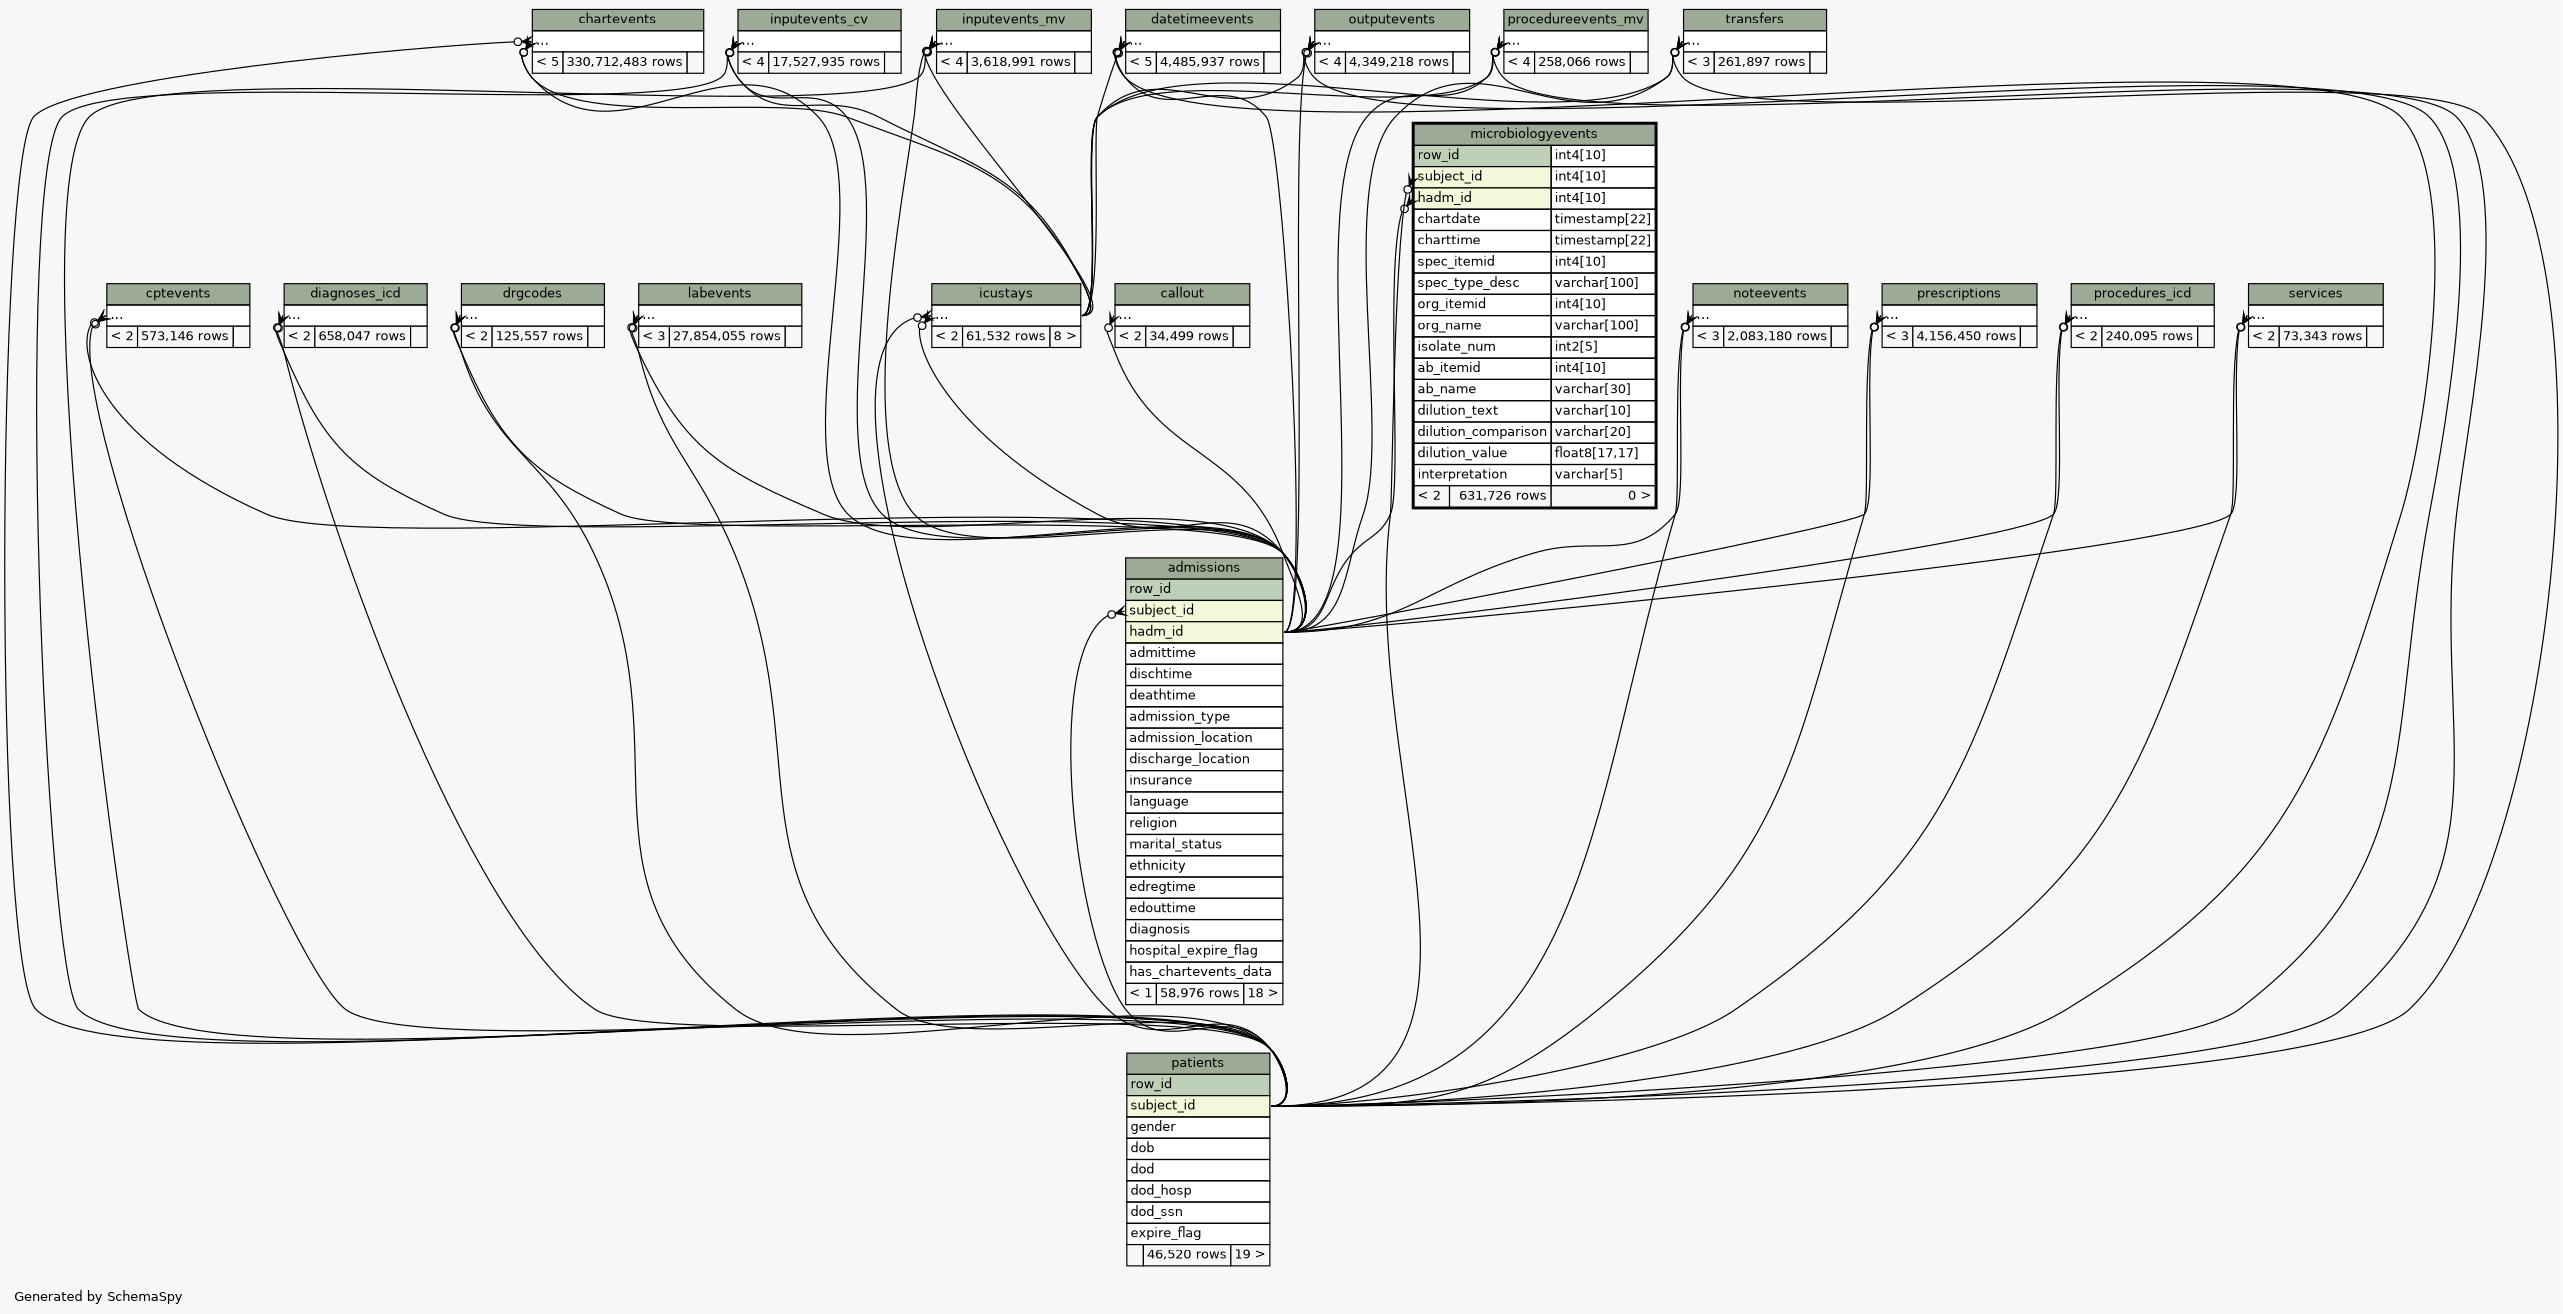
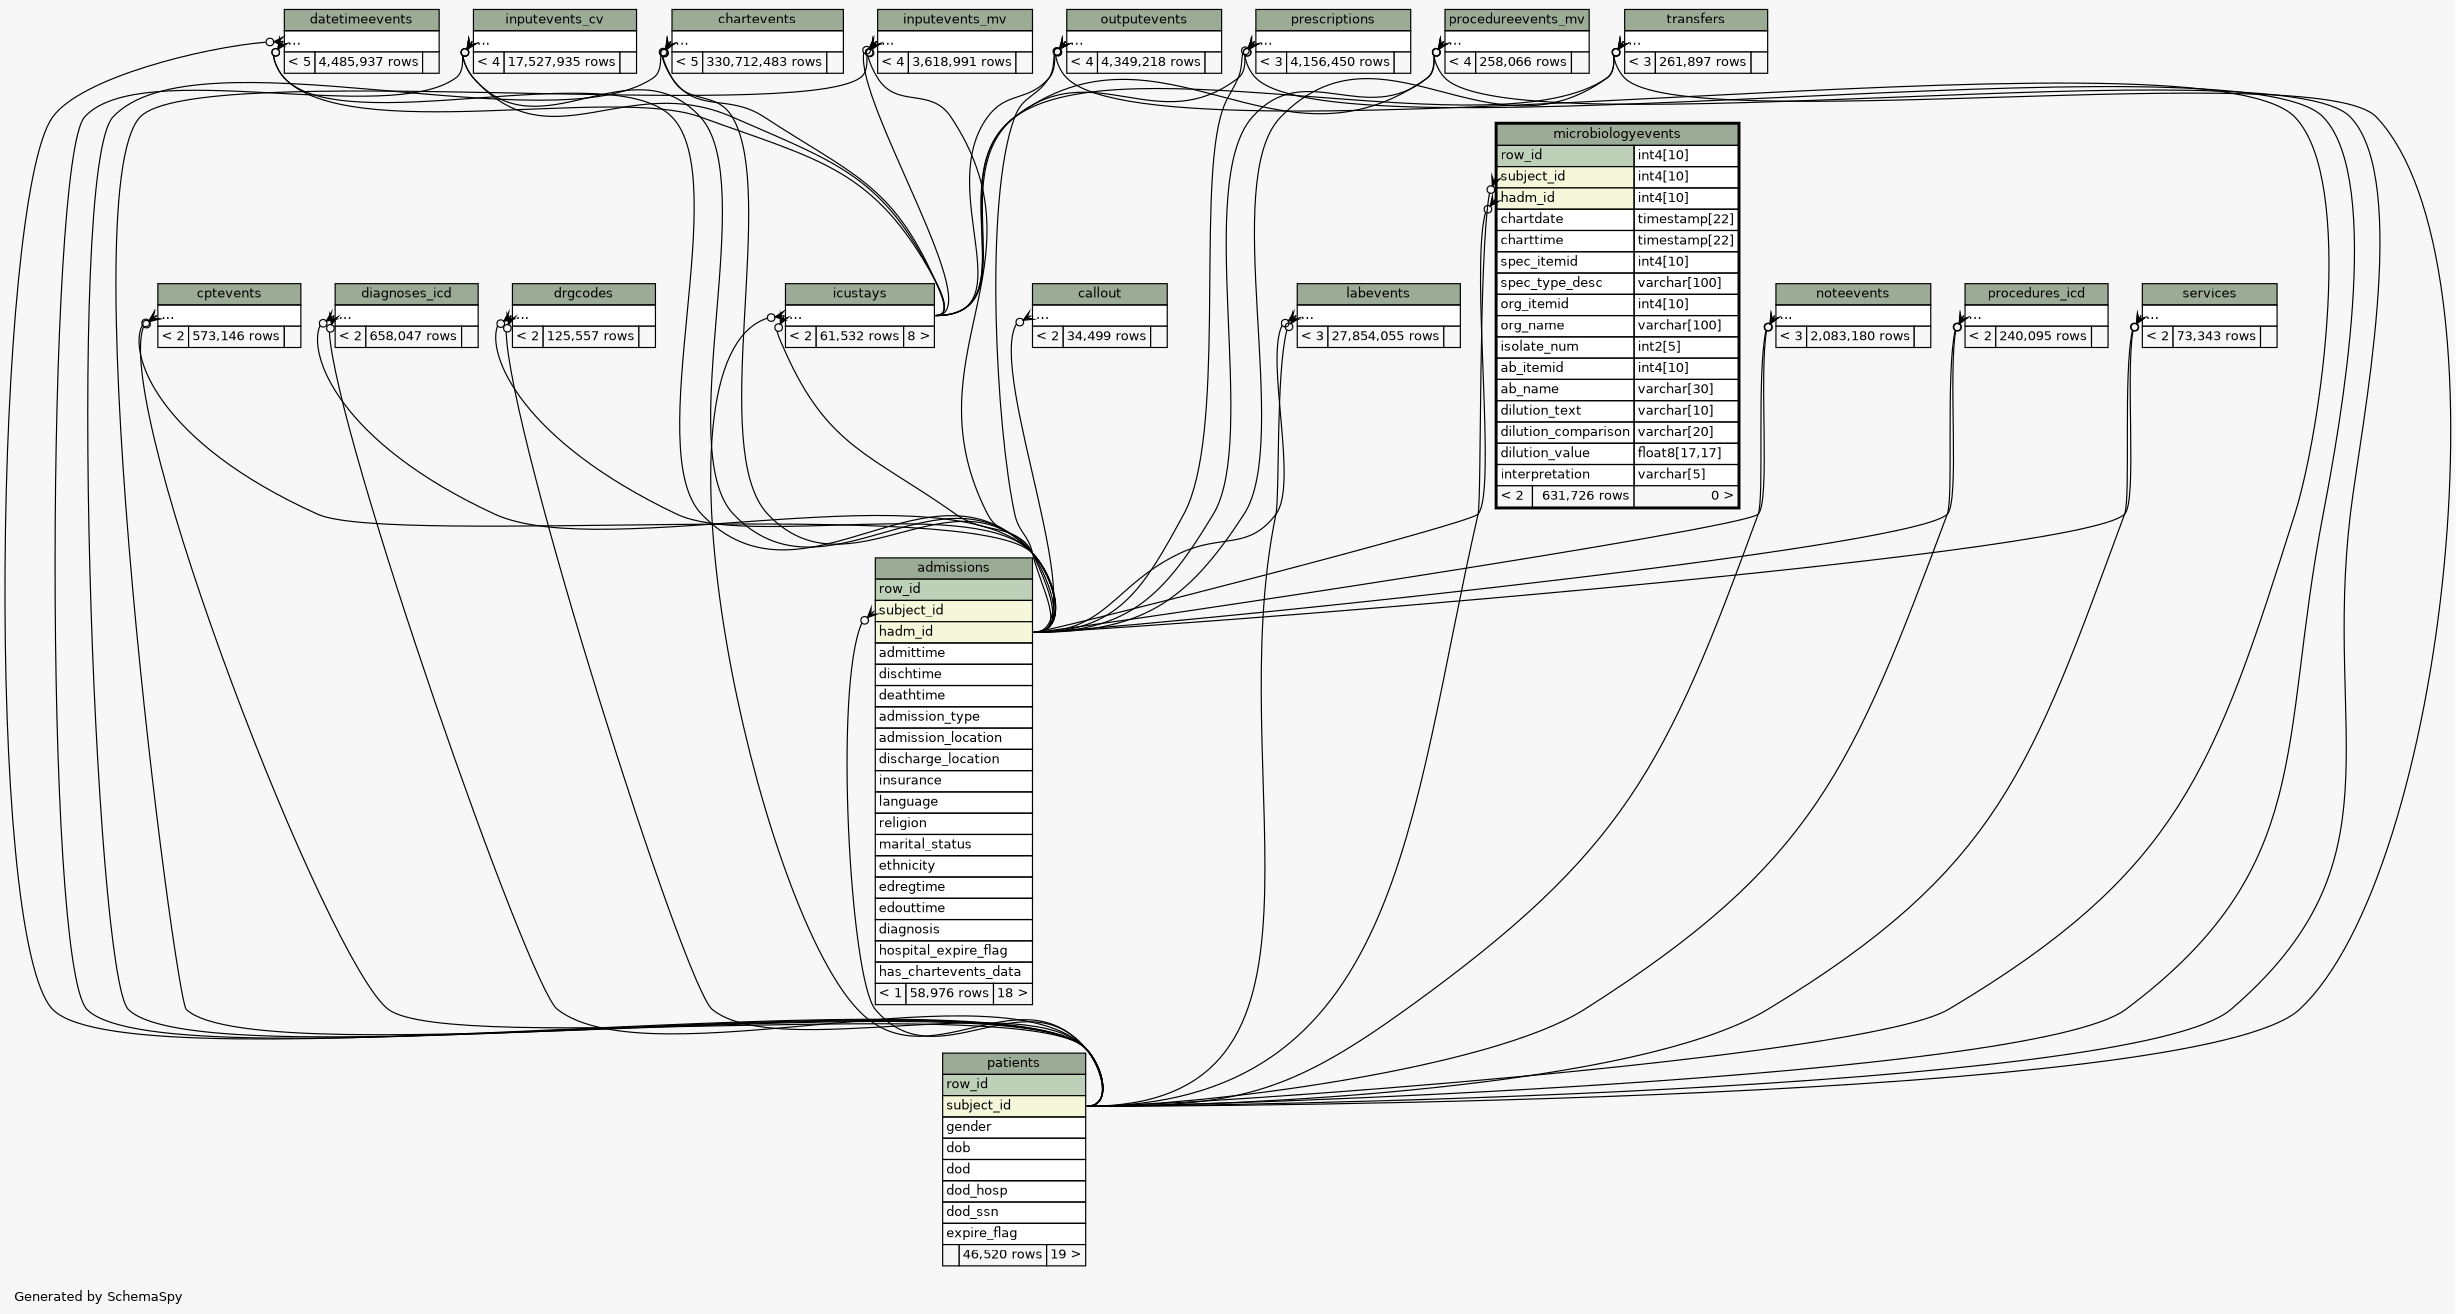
edge "icustays" -> "prescriptions": added
